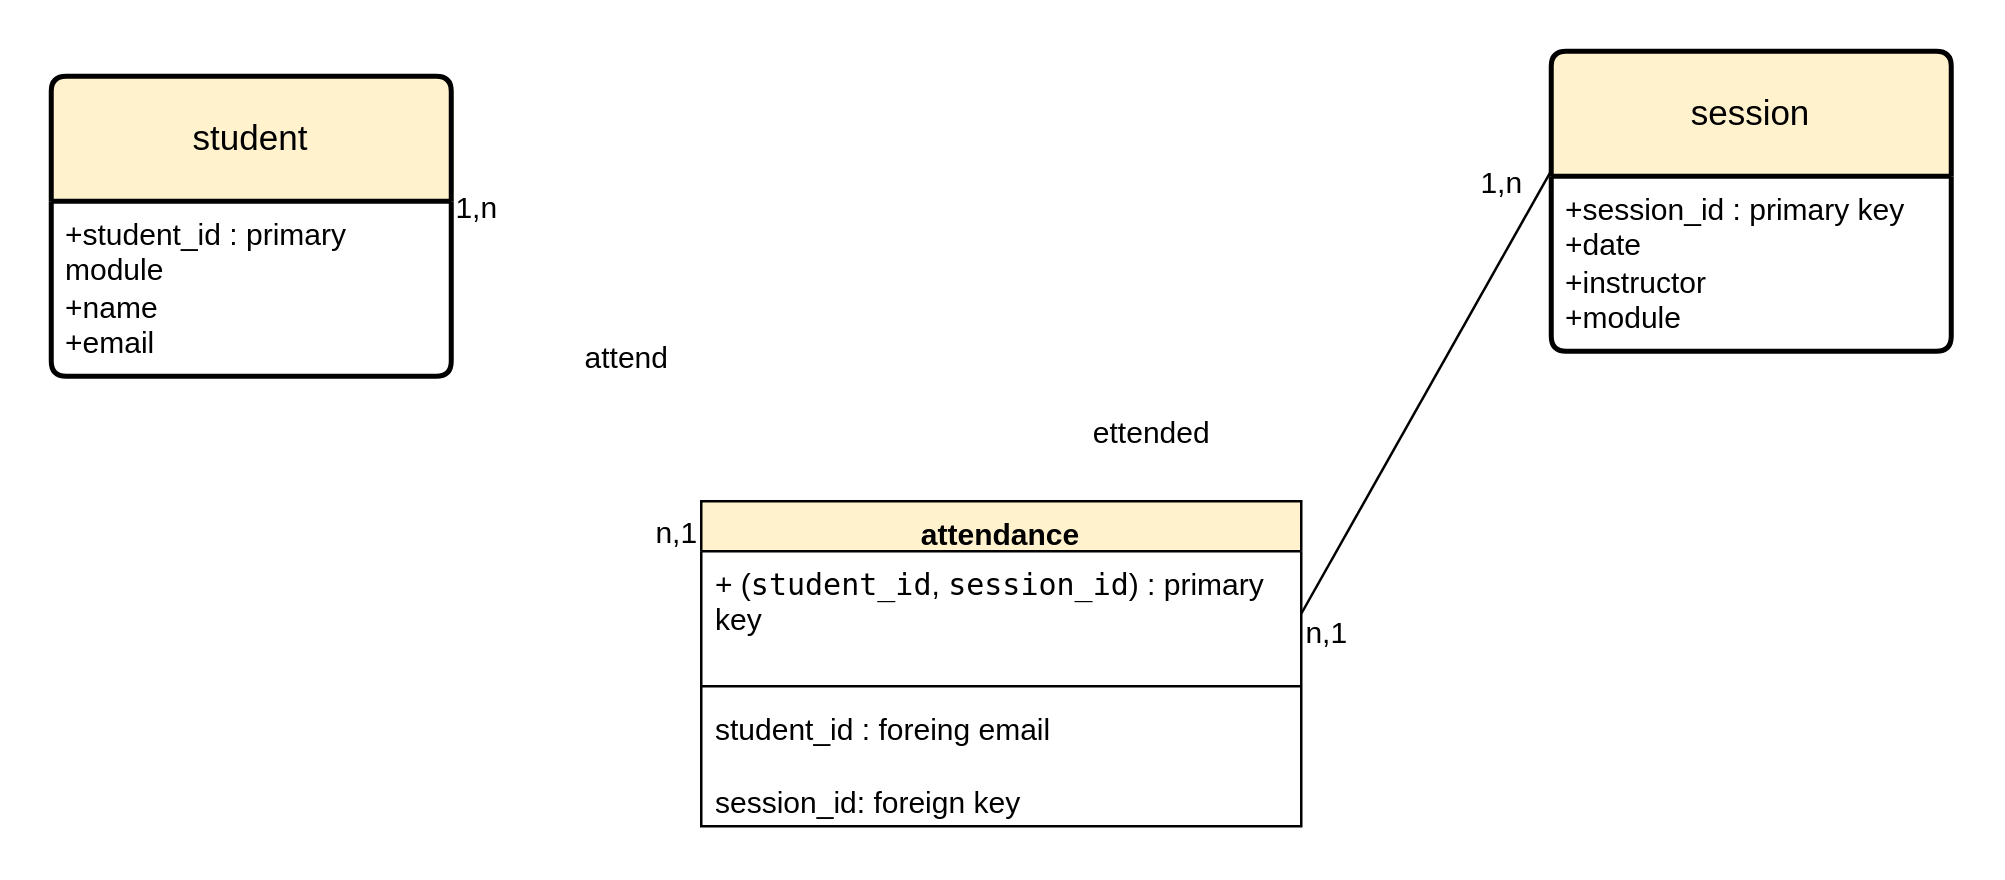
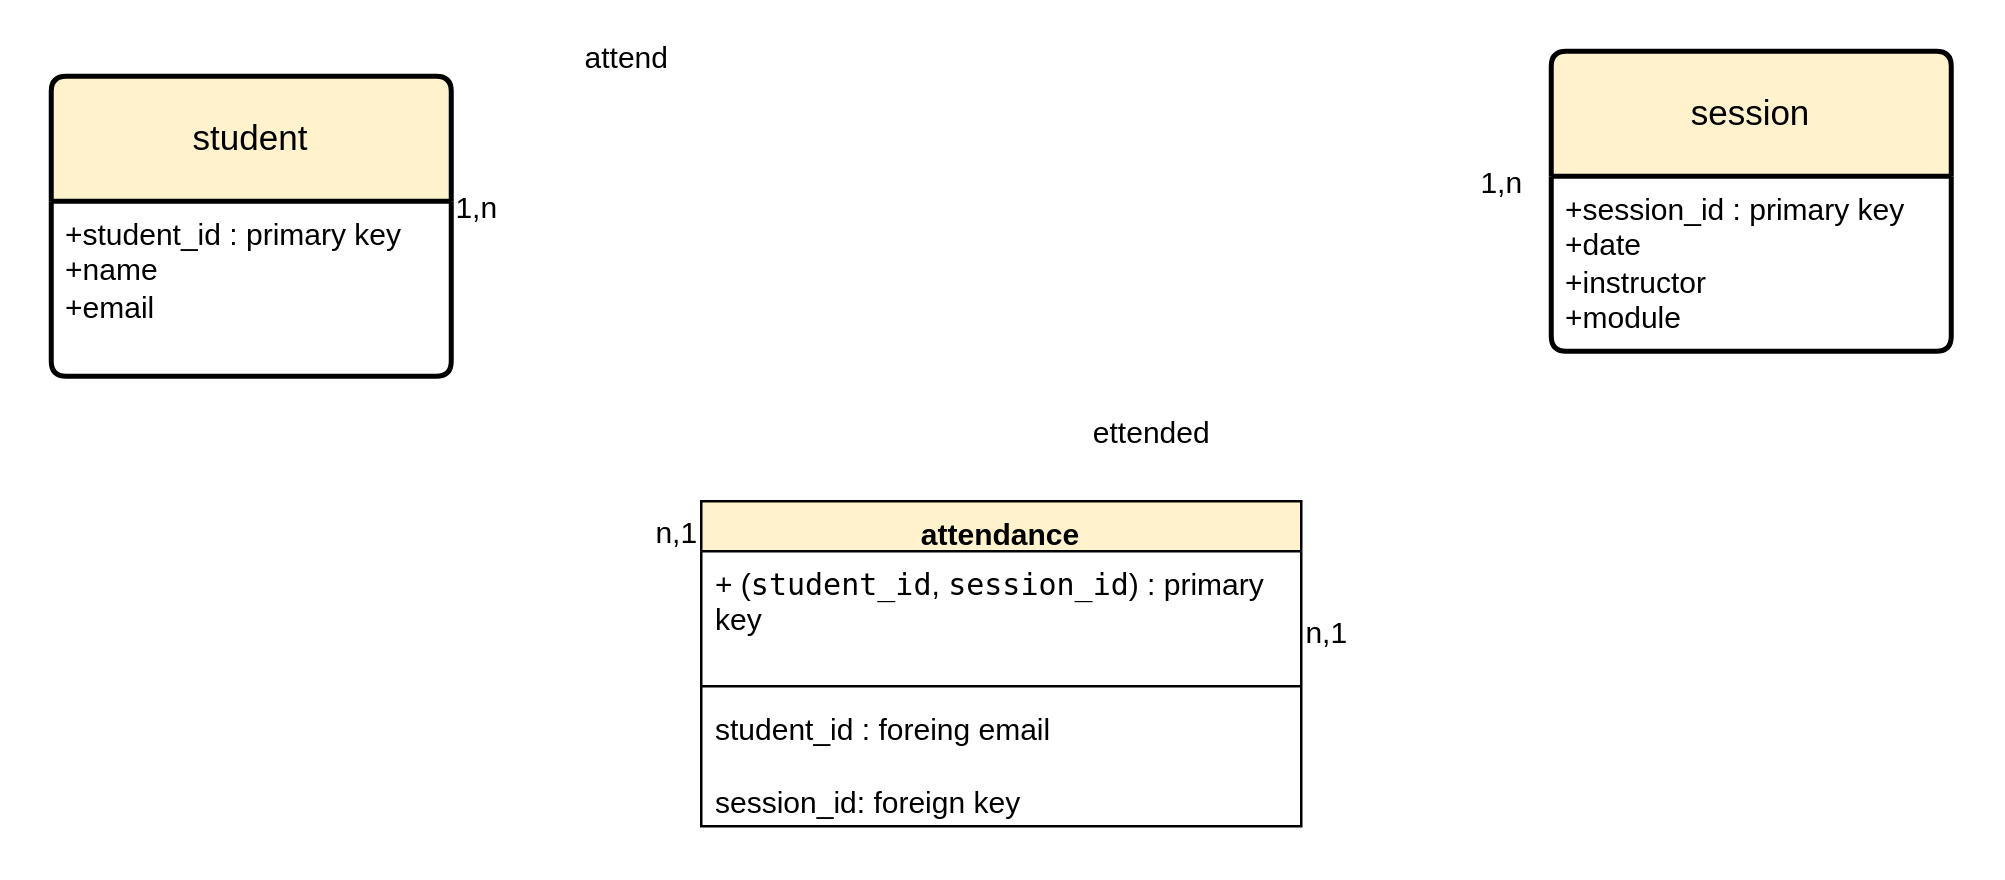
node "+student_id : primary module +name +email": label "+student_id : primary module +name +email" -> "+student_id : primary key +name +email"
node "attend": moved (626, 359) -> (626, 59)
edge "session" -- "+ (student_id, session_id) : primary key": removed
